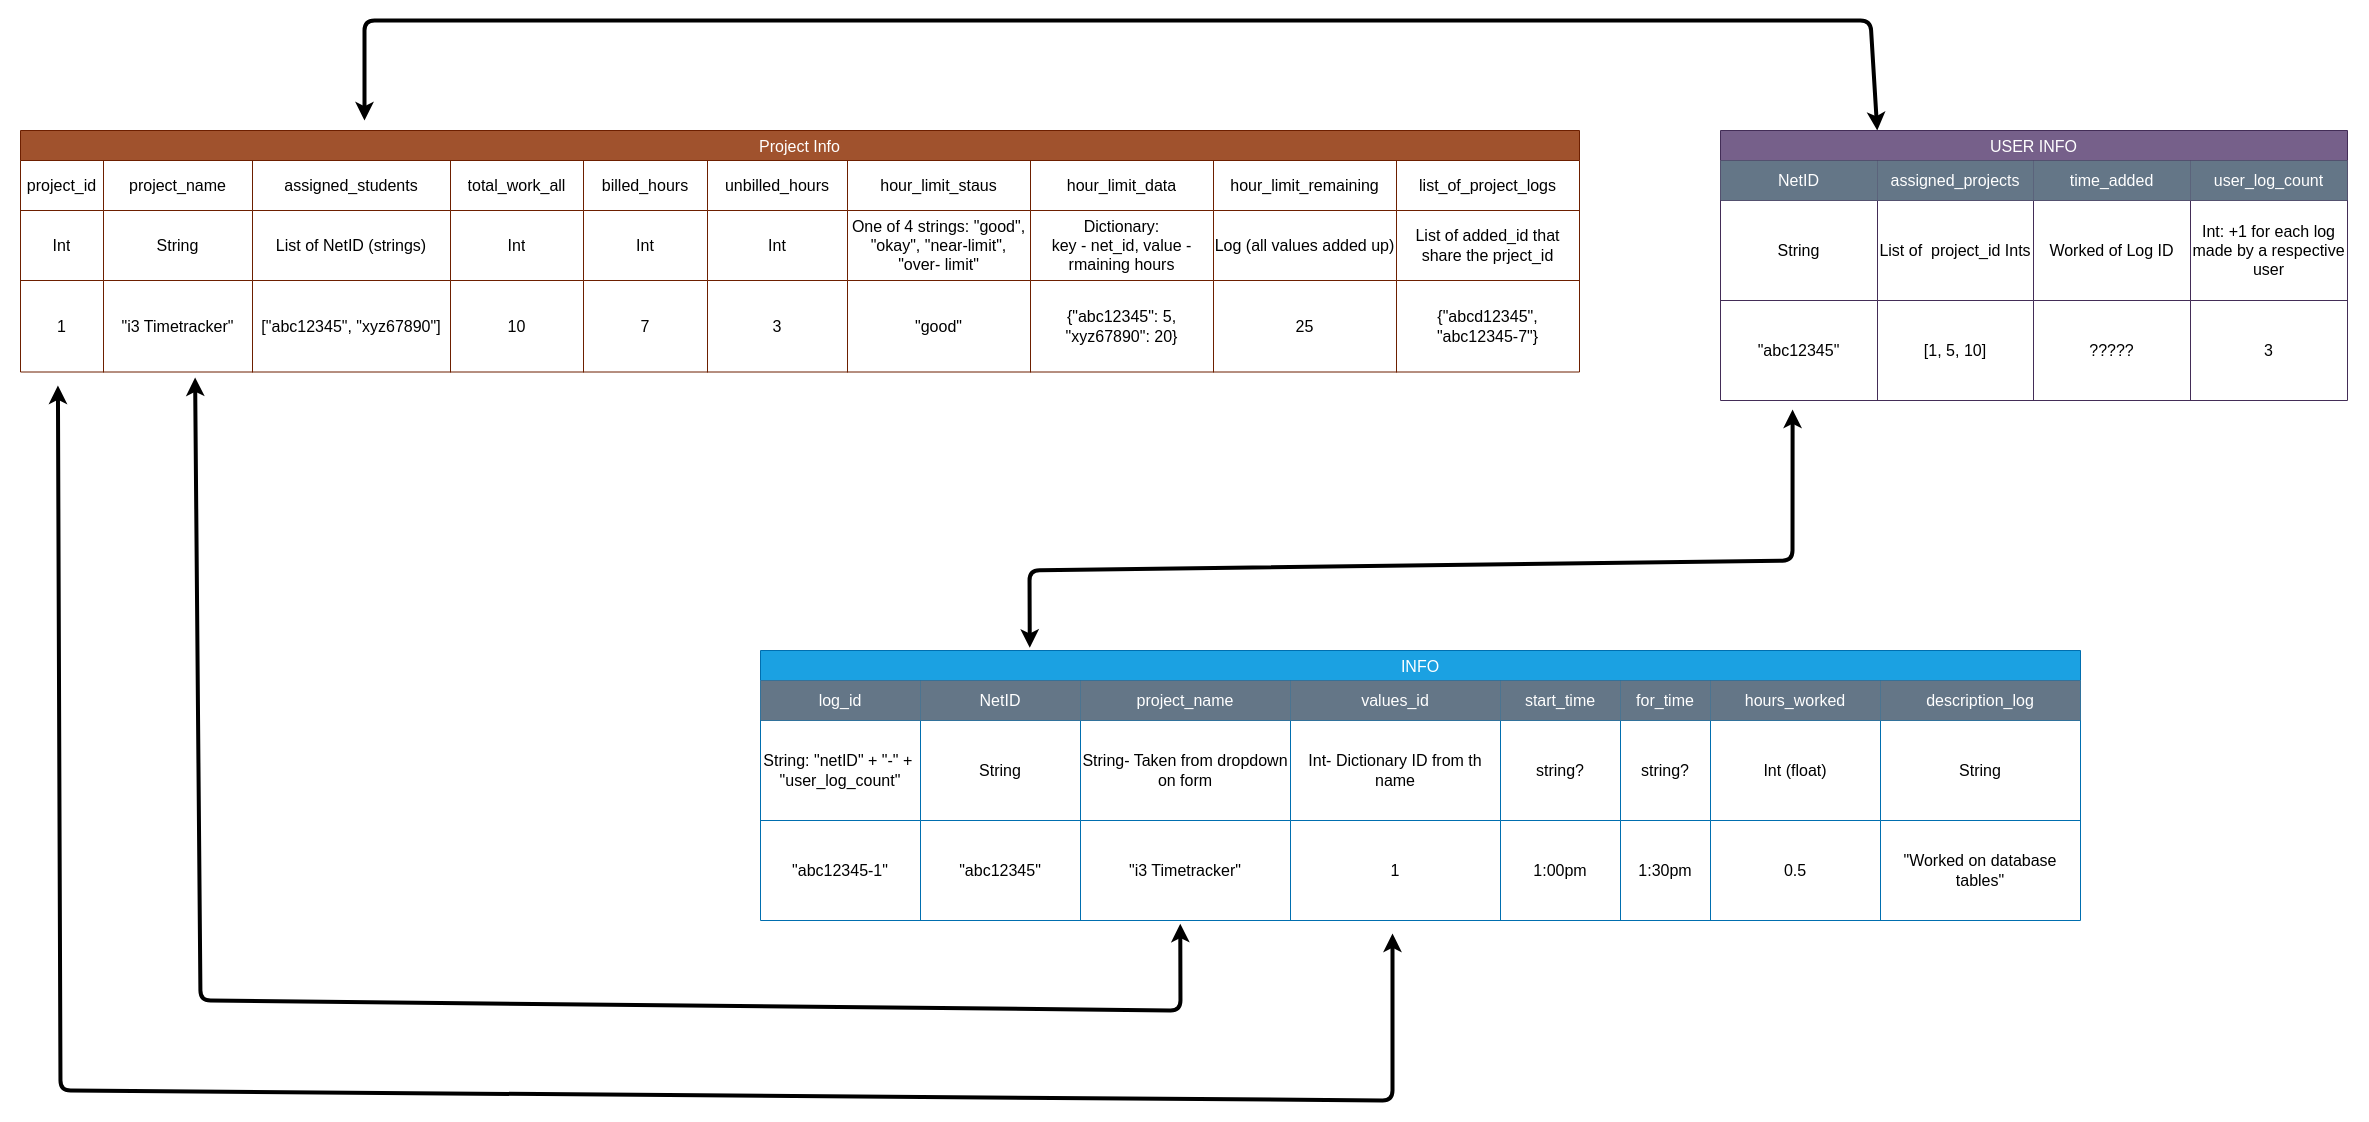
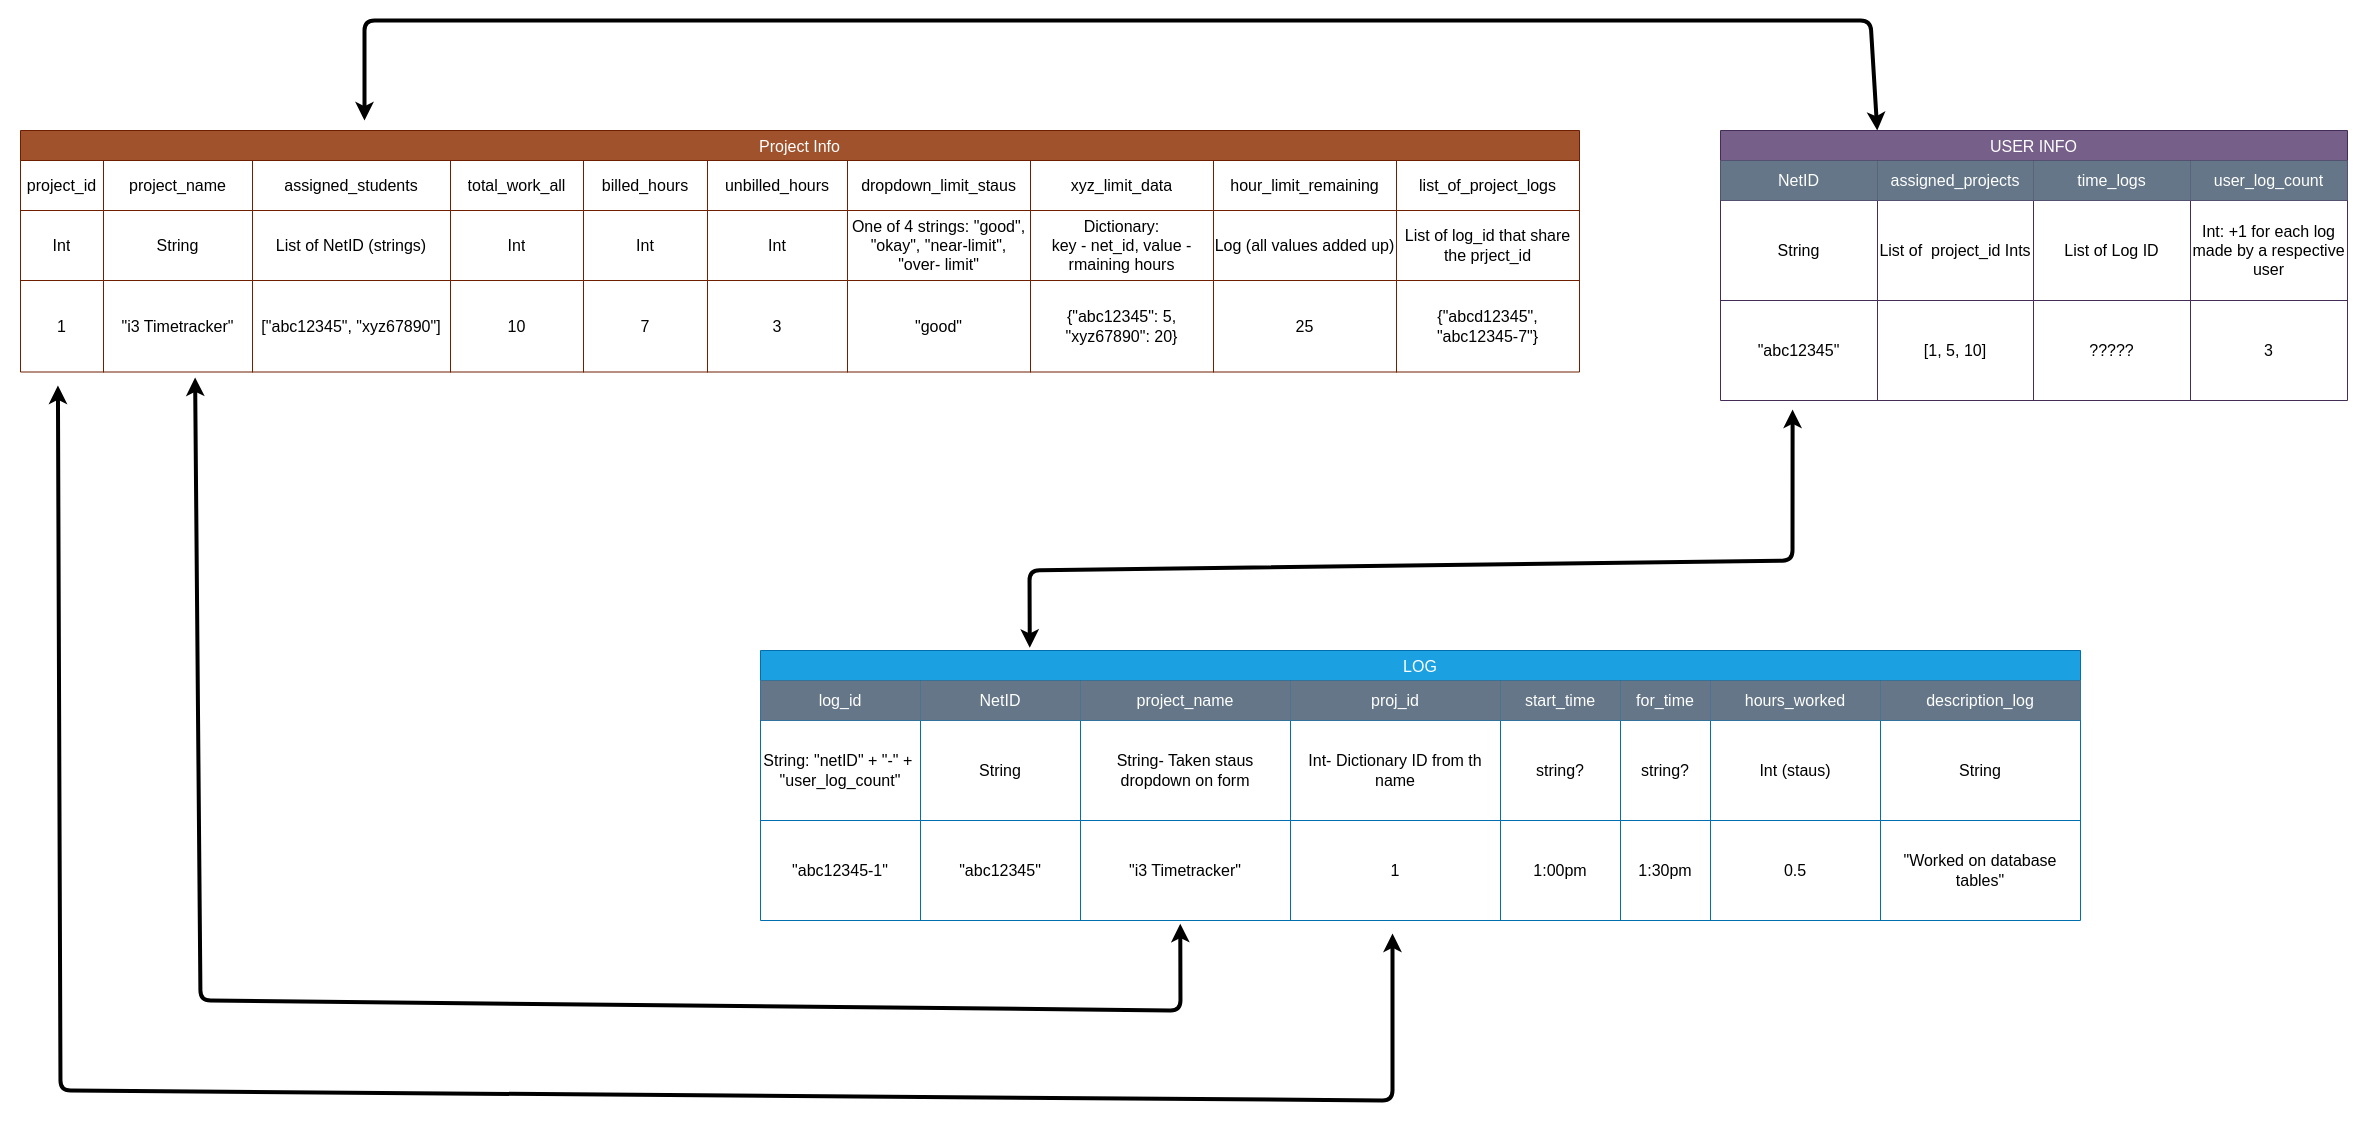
node "time_added": label "time_added" -> "time_logs"
node "hour_limit_staus": label "hour_limit_staus" -> "dropdown_limit_staus"
node "hour_limit_data": label "hour_limit_data" -> "xyz_limit_data"
node "List of added_id that share the prject_id": label "List of added_id that share the prject_id" -> "List of log_id that share the prject_id"
node "Worked of Log ID": label "Worked of Log ID" -> "List of Log ID"
node "INFO": label "INFO" -> "LOG"
node "values_id": label "values_id" -> "proj_id"
node "String- Taken from dropdown on form": label "String- Taken from dropdown on form" -> "String- Taken staus dropdown on form"
node "Int (float)": label "Int (float)" -> "Int (staus)"
